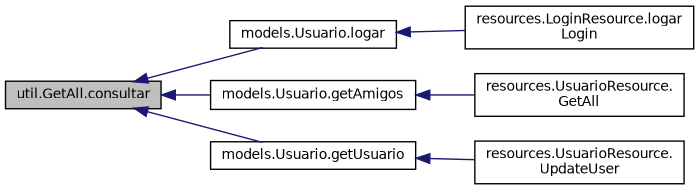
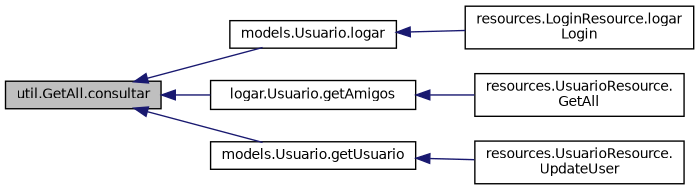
node "models.Usuario.getAmigos": label "models.Usuario.getAmigos" -> "logar.Usuario.getAmigos"
